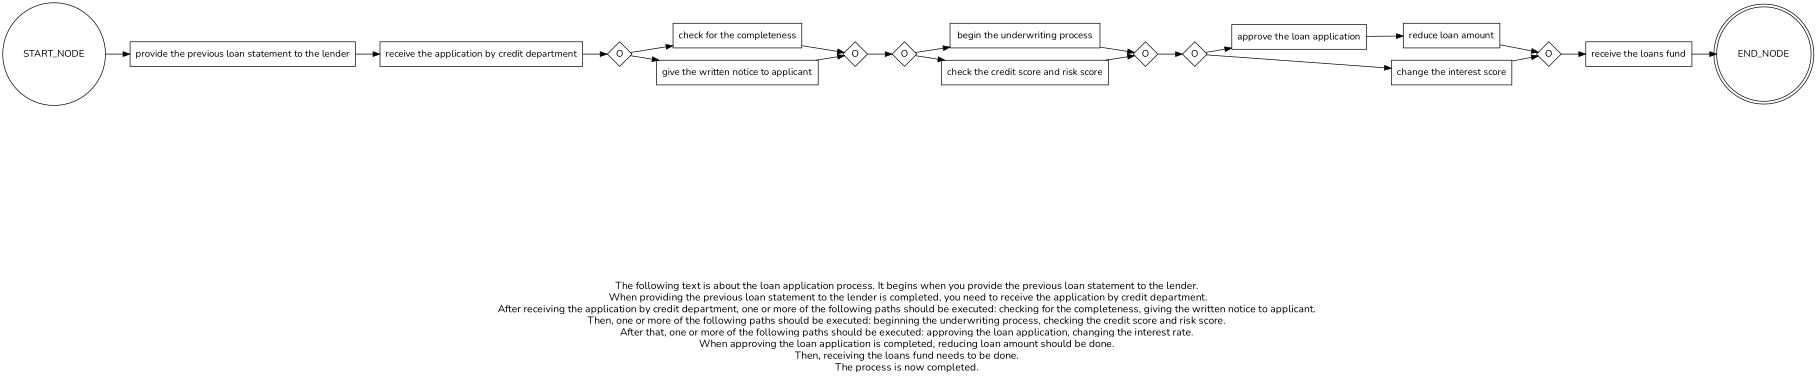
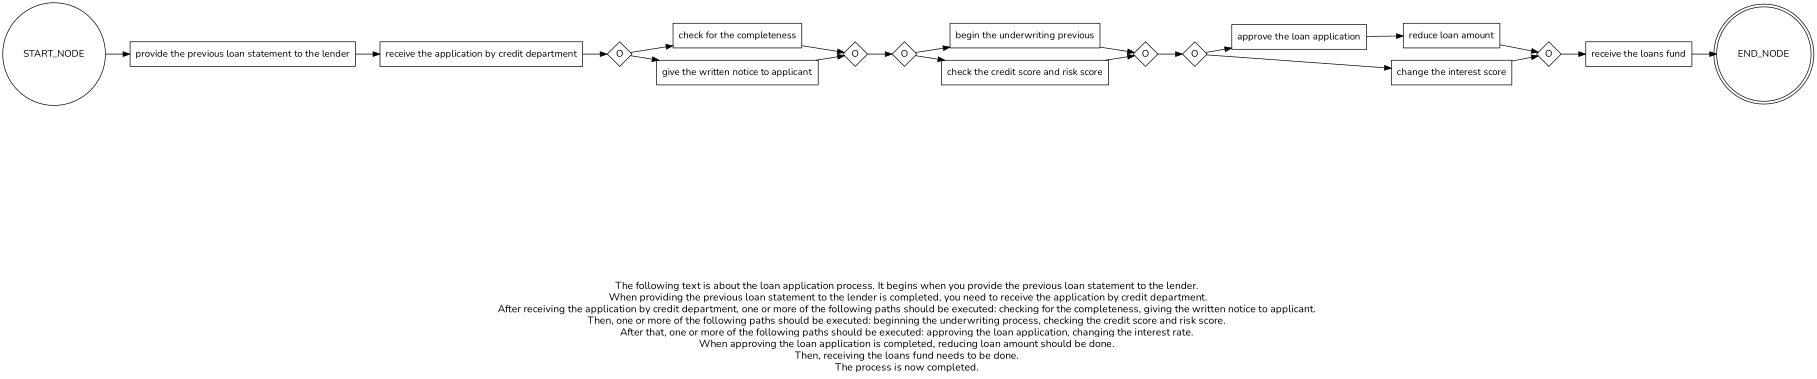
node "begin the underwriting process": label "begin the underwriting process" -> "begin the underwriting previous"
